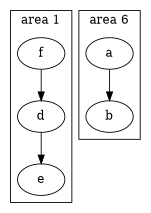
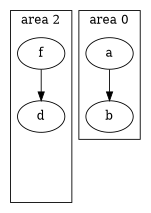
cluster "area 1": label "area 1" -> "area 2"
cluster "area 6": label "area 6" -> "area 0"
node "e": removed
